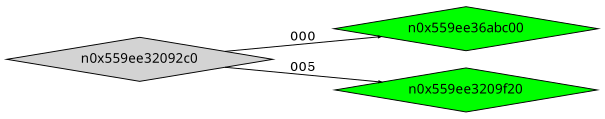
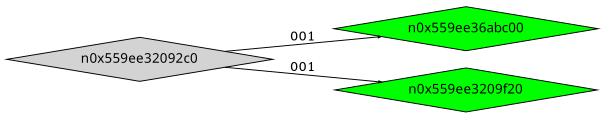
edge "n0x559ee32092c0" -> "n0x559ee36abc00": label "000" -> "001"
edge "n0x559ee32092c0" -> "n0x559ee3209f20": label "005" -> "001"
